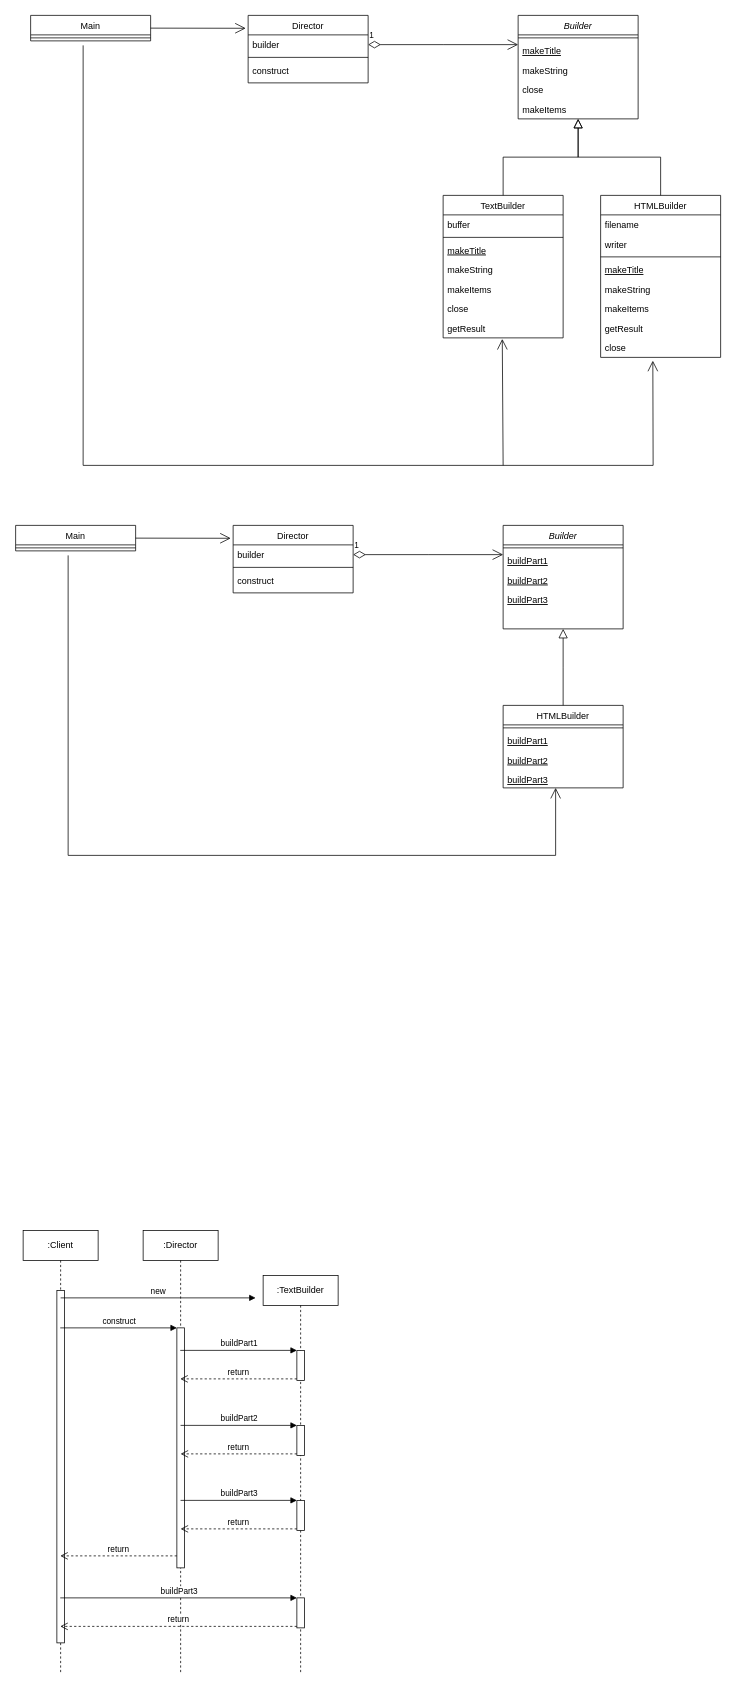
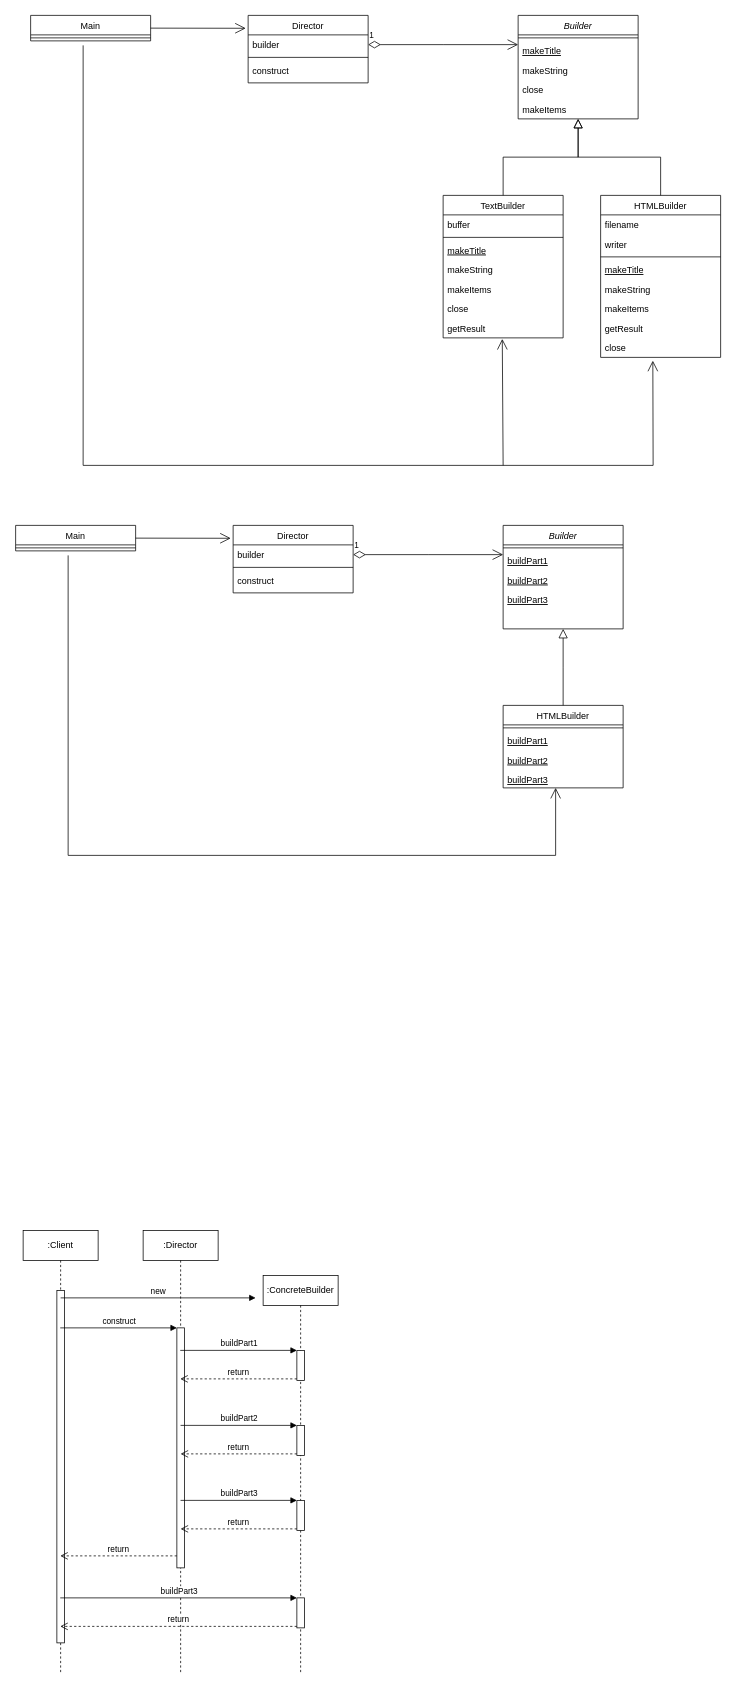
node ":TextBuilder": label ":TextBuilder" -> ":ConcreteBuilder"
